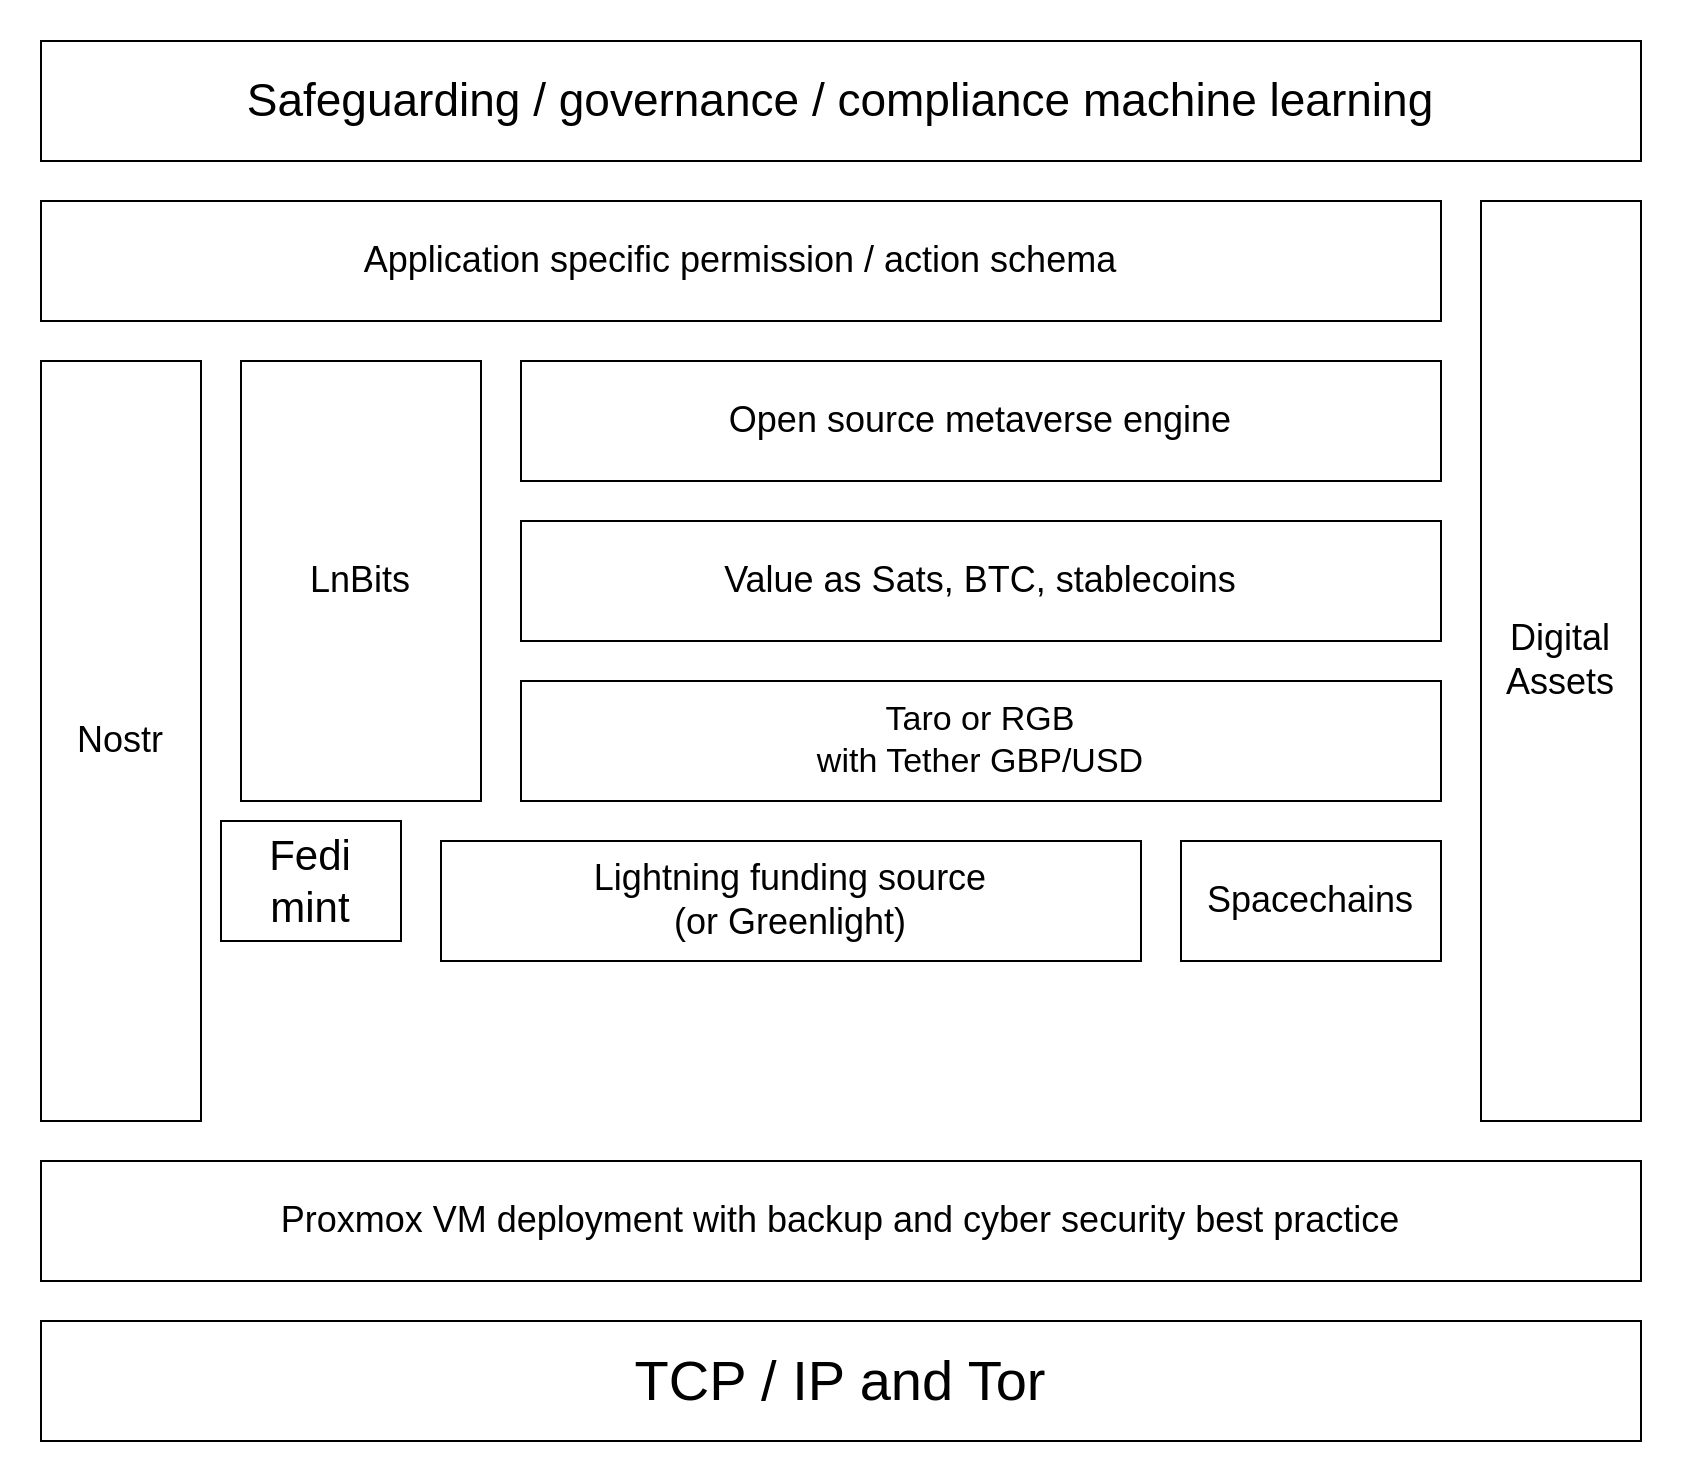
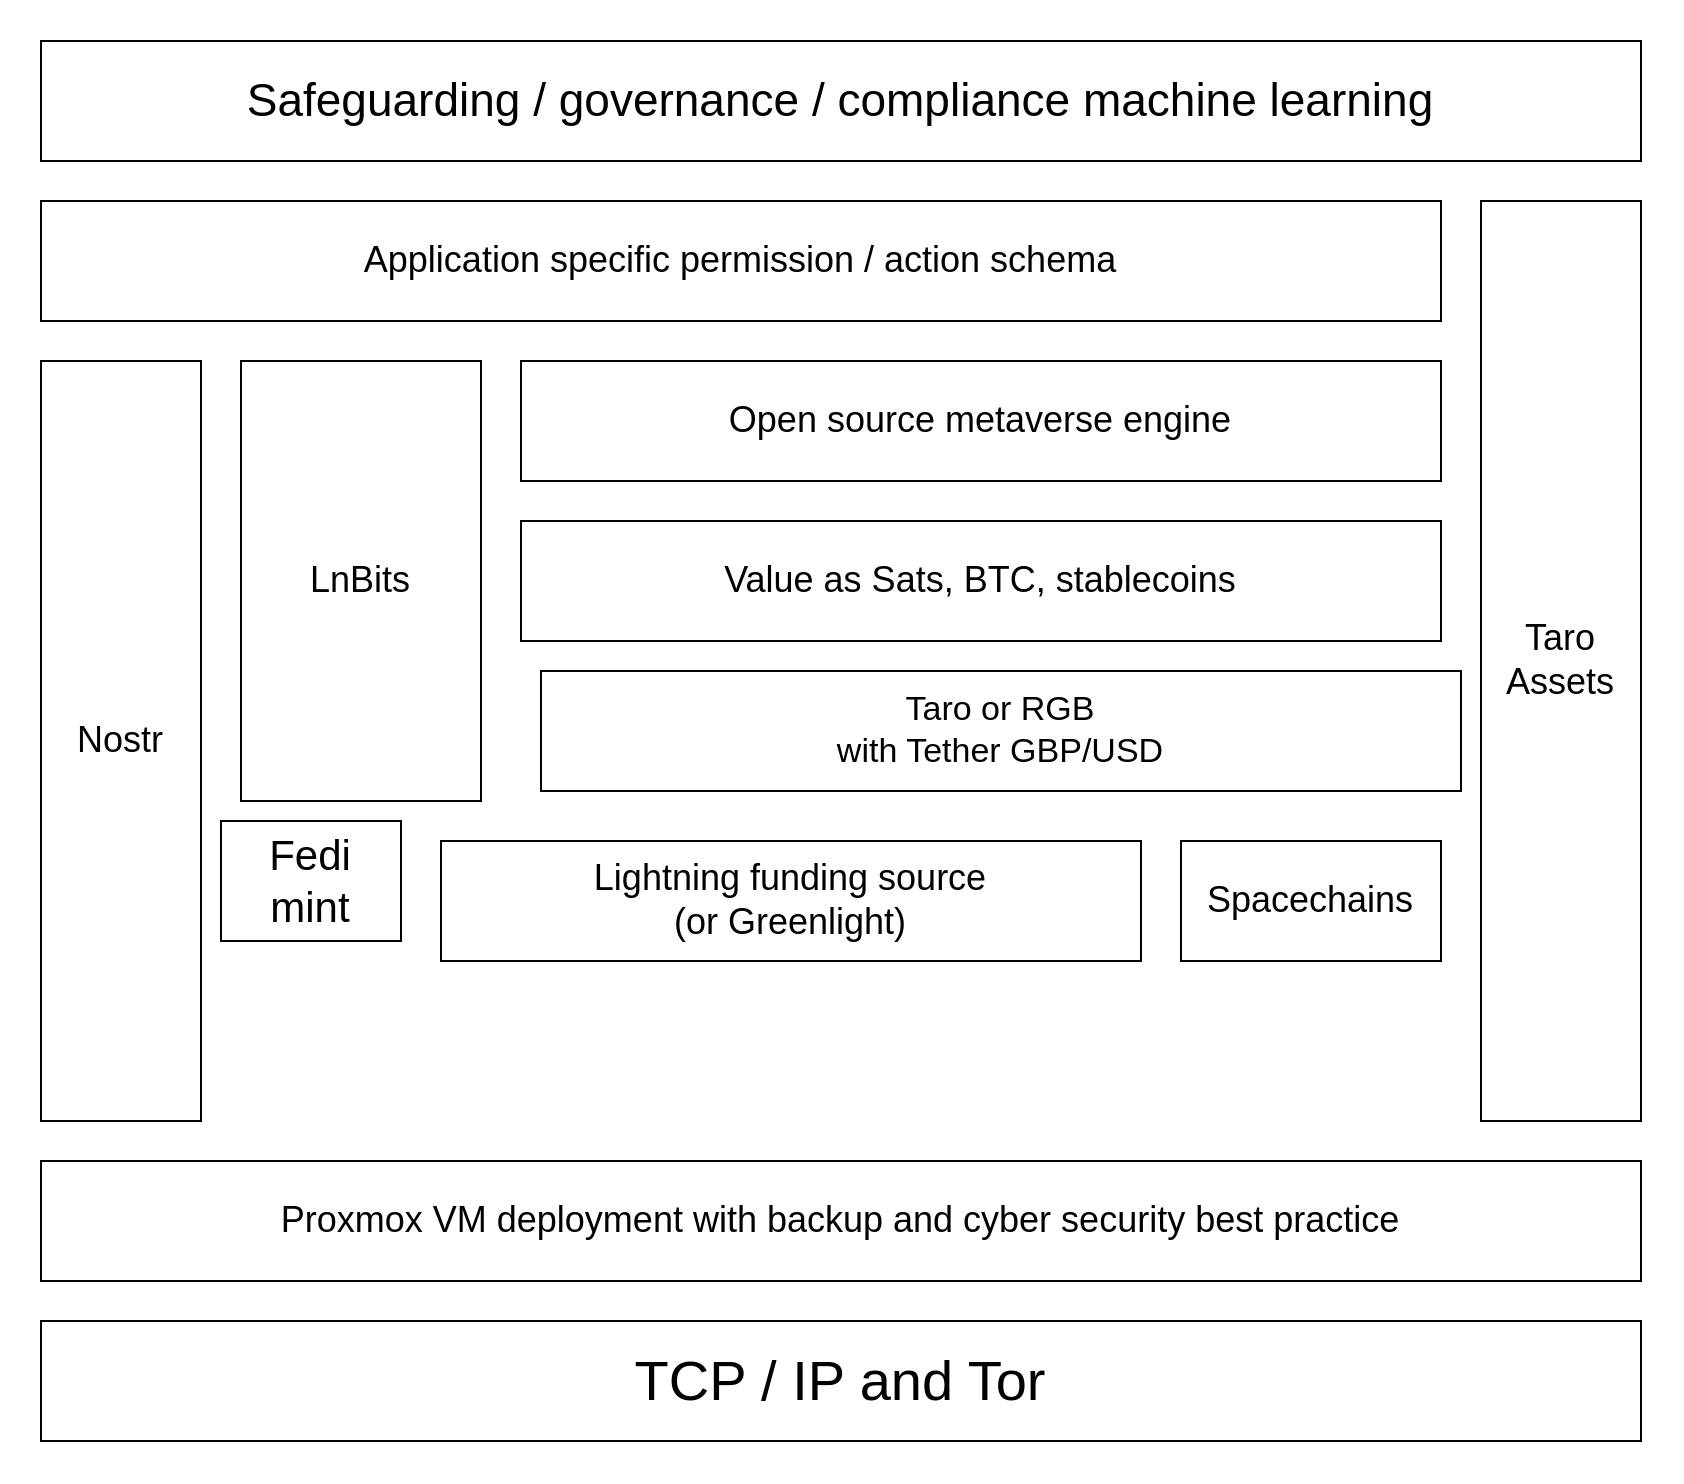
node "Digital Assets": label "Digital Assets" -> "Taro Assets"
node "Taro or RGB with Tether GBP/USD": moved (981, 741) -> (1001, 731)
